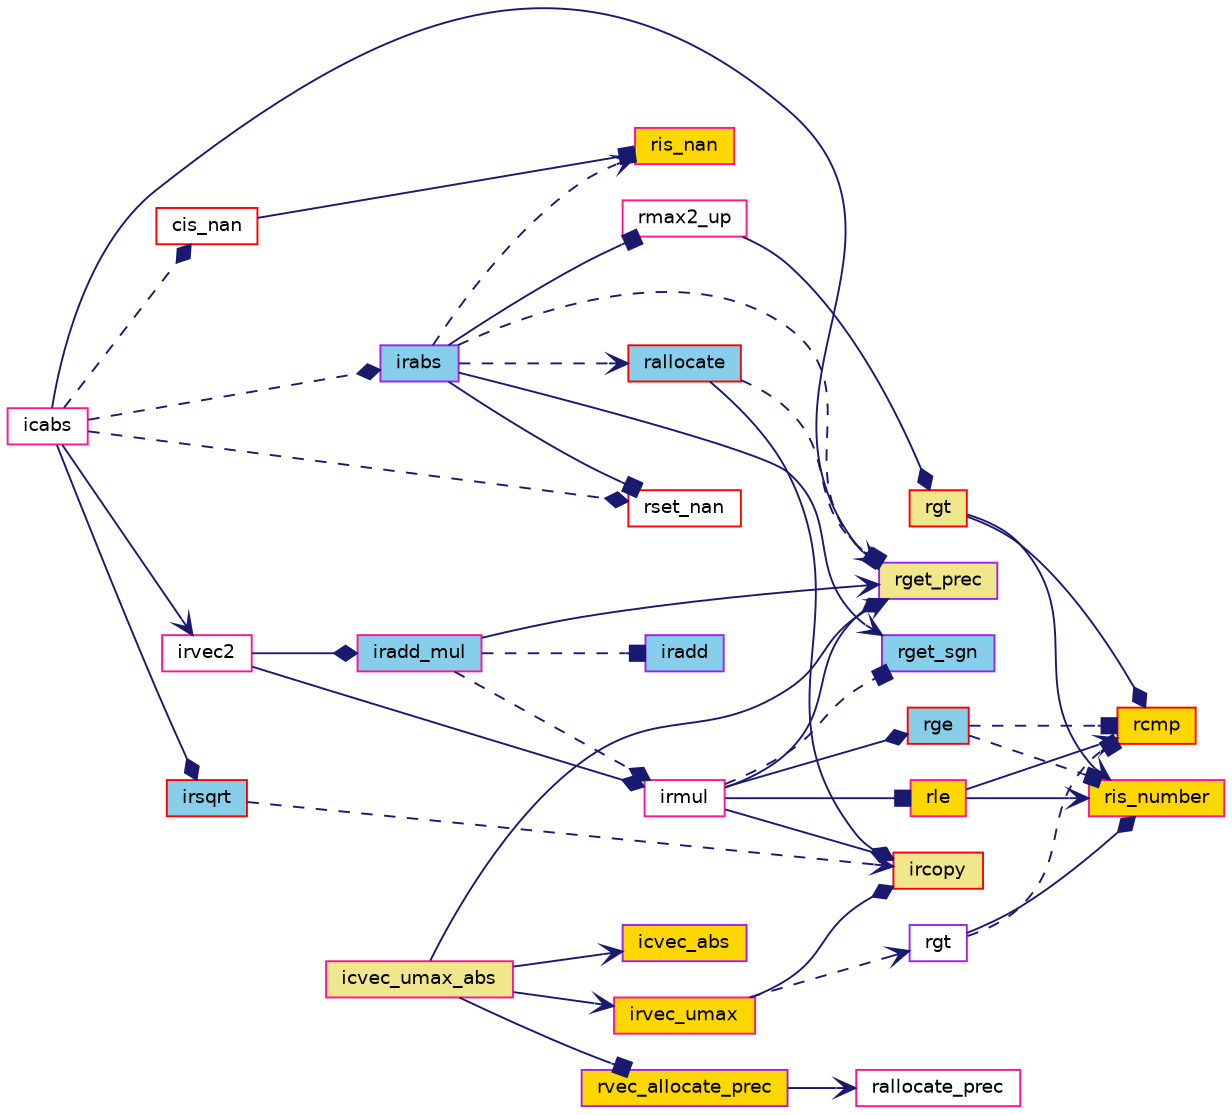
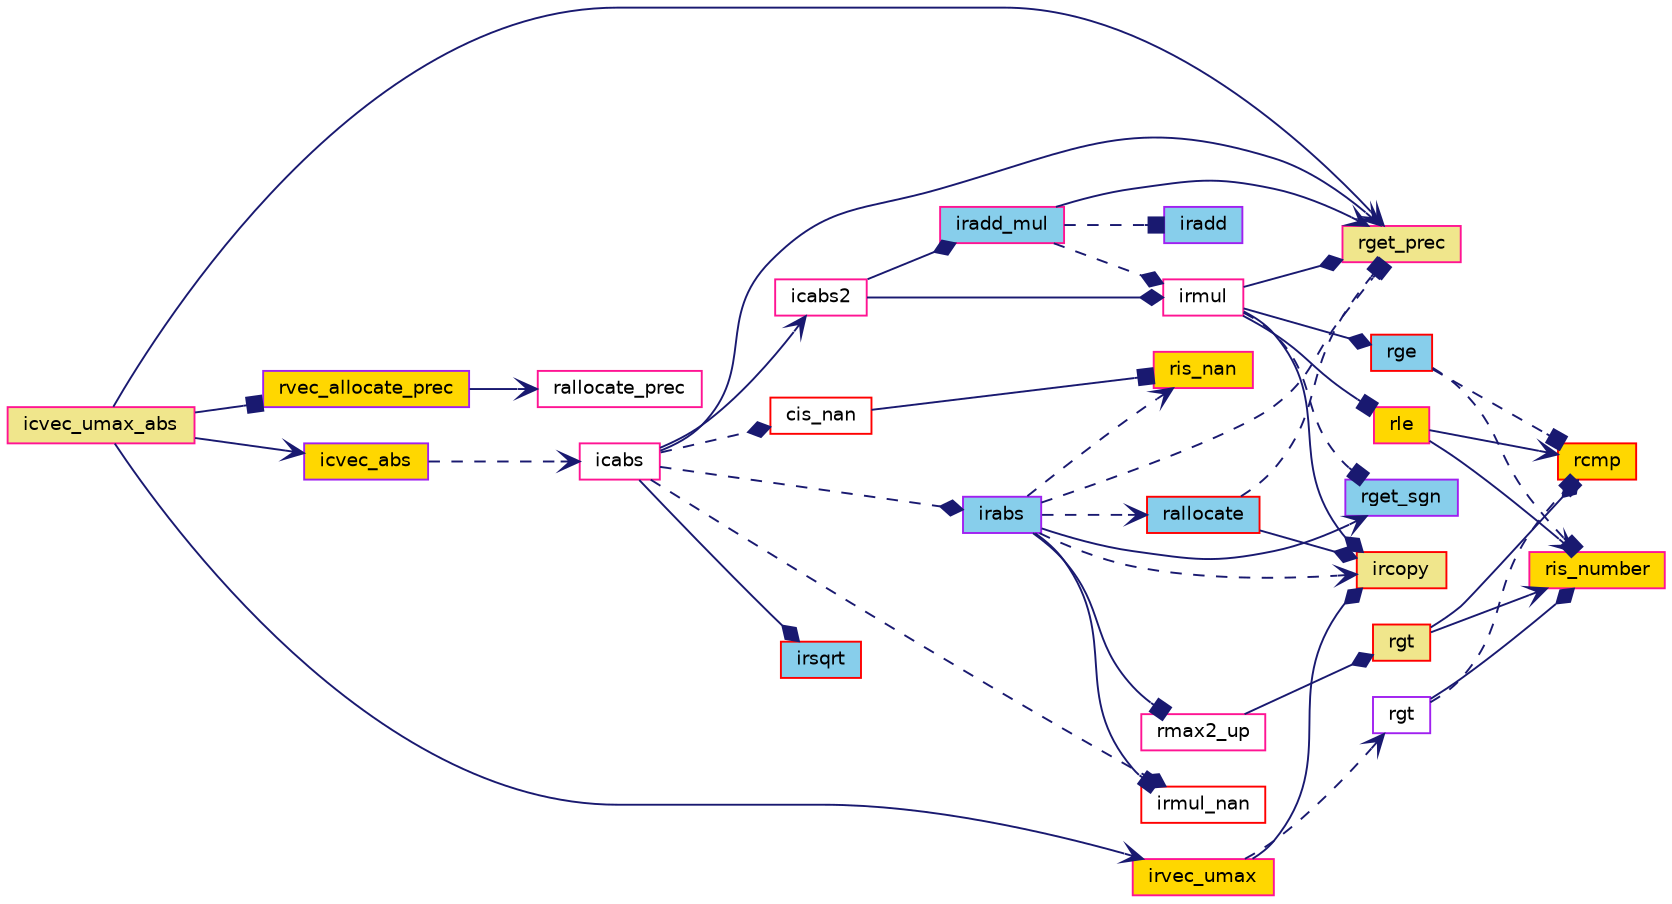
edge "icvec_abs" -> "icabs": added
node "rset_nan": label "rset_nan" -> "irmul_nan"
node "rget_prec": color purple -> deeppink
node "irvec2": label "irvec2" -> "icabs2"
edge "irsqrt" -> "ircopy": now "irabs" -> "ircopy"
